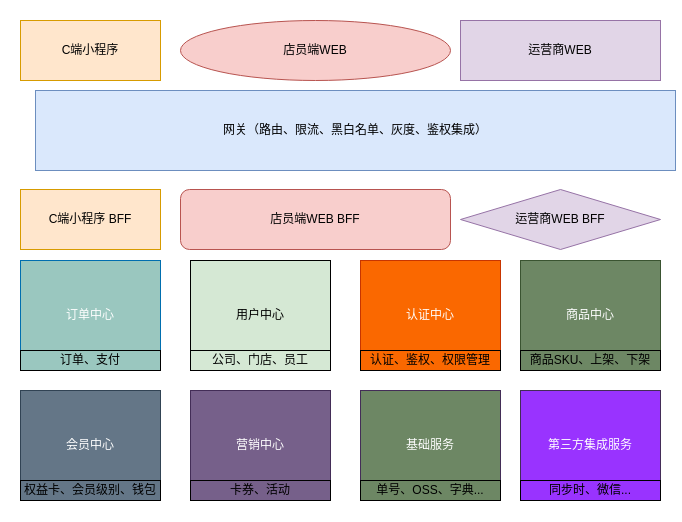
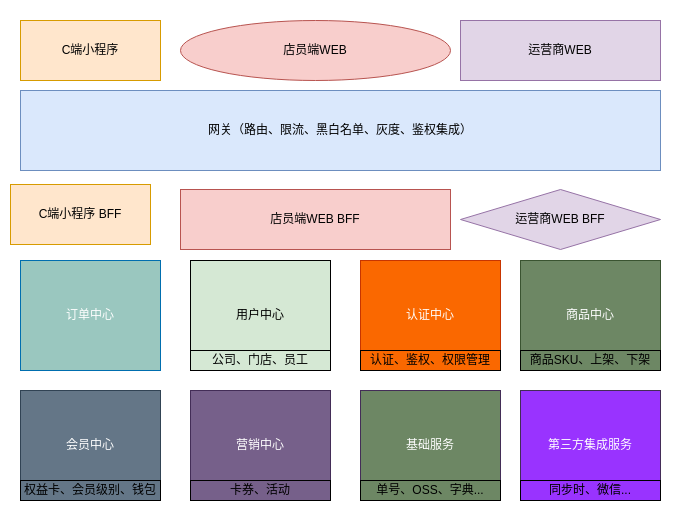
node "网关（路由、限流、黑白名单、灰度、鉴权集成）": moved (356, 131) -> (341, 131)
node "C端小程序 BFF": moved (91, 220) -> (81, 215)
node "店员端WEB BFF": shape rounded rectangle -> rectangle
node "订单、支付": removed
